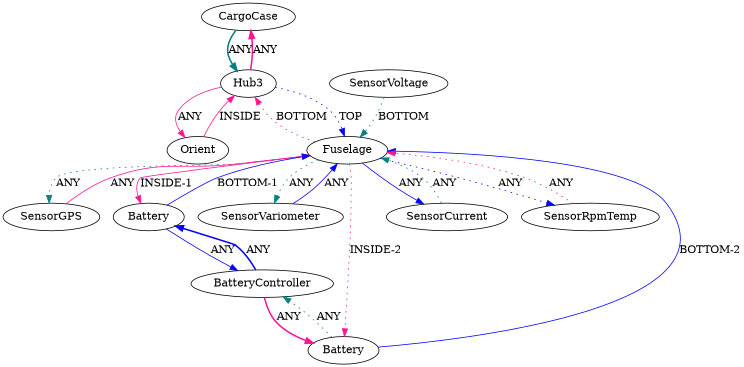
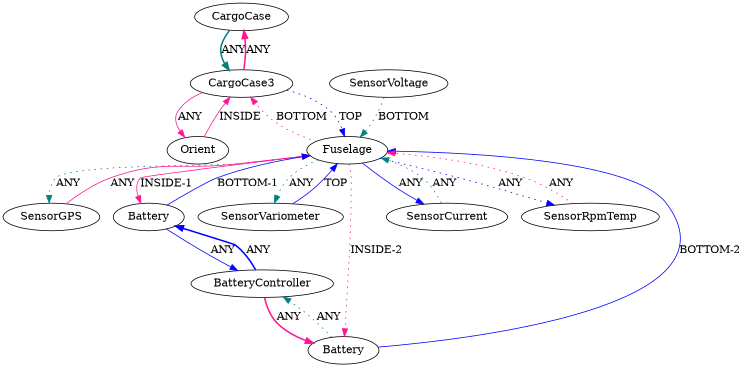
node "Hub3": label "Hub3" -> "CargoCase3"
edge "SensorVariometer" -> "Fuselage": label "ANY" -> "TOP"
